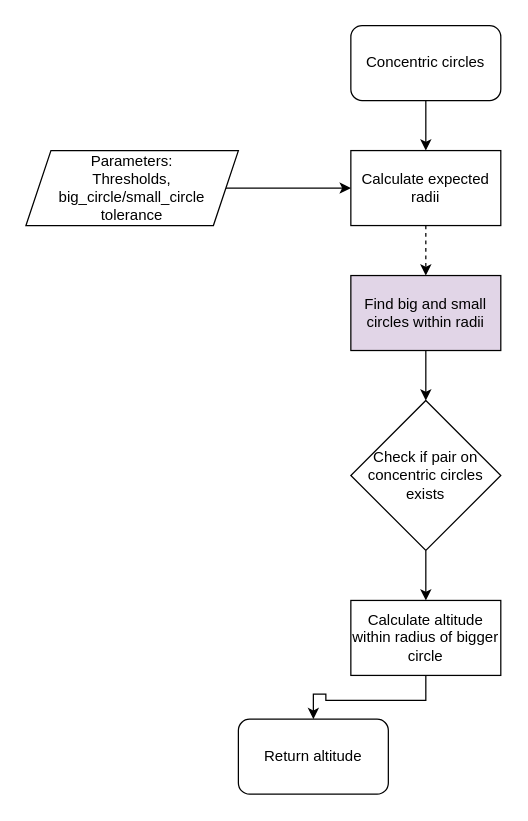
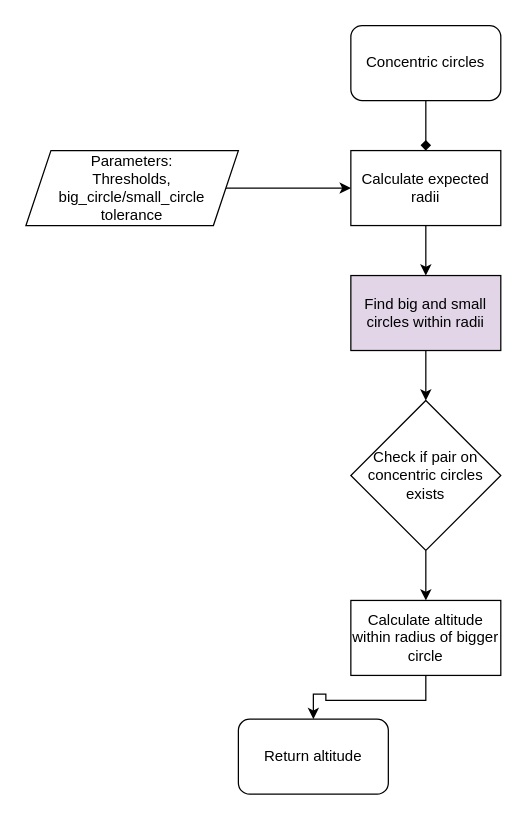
edge "Concentric circles" -> "Calculate expected radii": arrowhead classic -> diamond
edge "Calculate expected radii" -> "Find big and small circles within radii": style dashed -> solid
